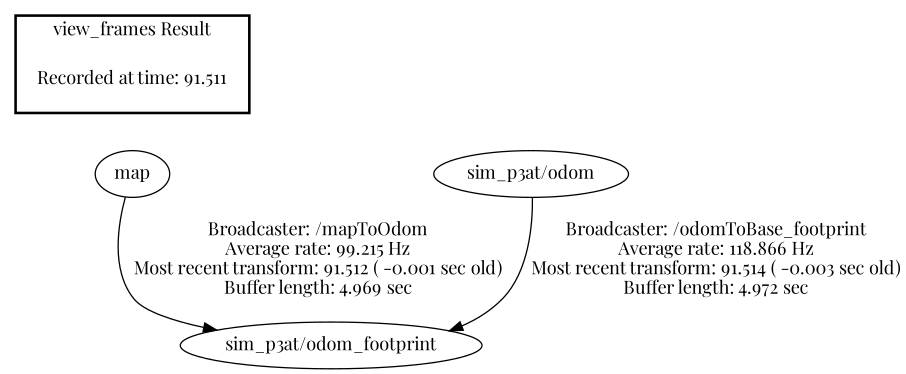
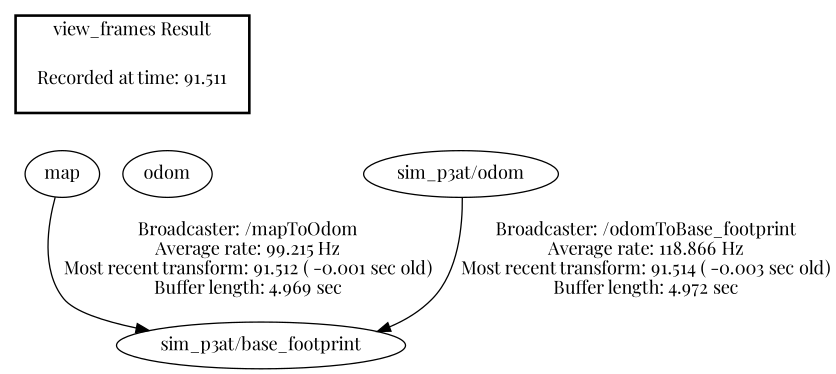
node "odom": added
node "sim_p3at/odom_footprint": label "sim_p3at/odom_footprint" -> "sim_p3at/base_footprint"
